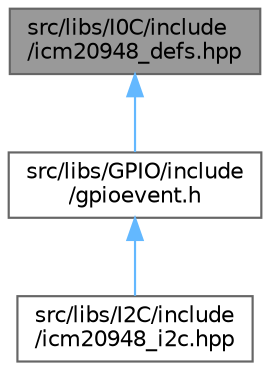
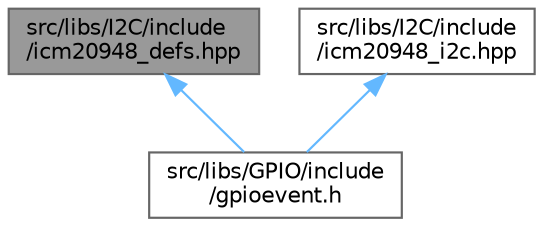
node "src/libs/I0C/include /icm20948_defs.hpp": label "src/libs/I0C/include /icm20948_defs.hpp" -> "src/libs/I2C/include /icm20948_defs.hpp"
edge "src/libs/I2C/include /icm20948_i2c.hpp" -> "src/libs/GPIO/include /gpioevent.h": reversed
